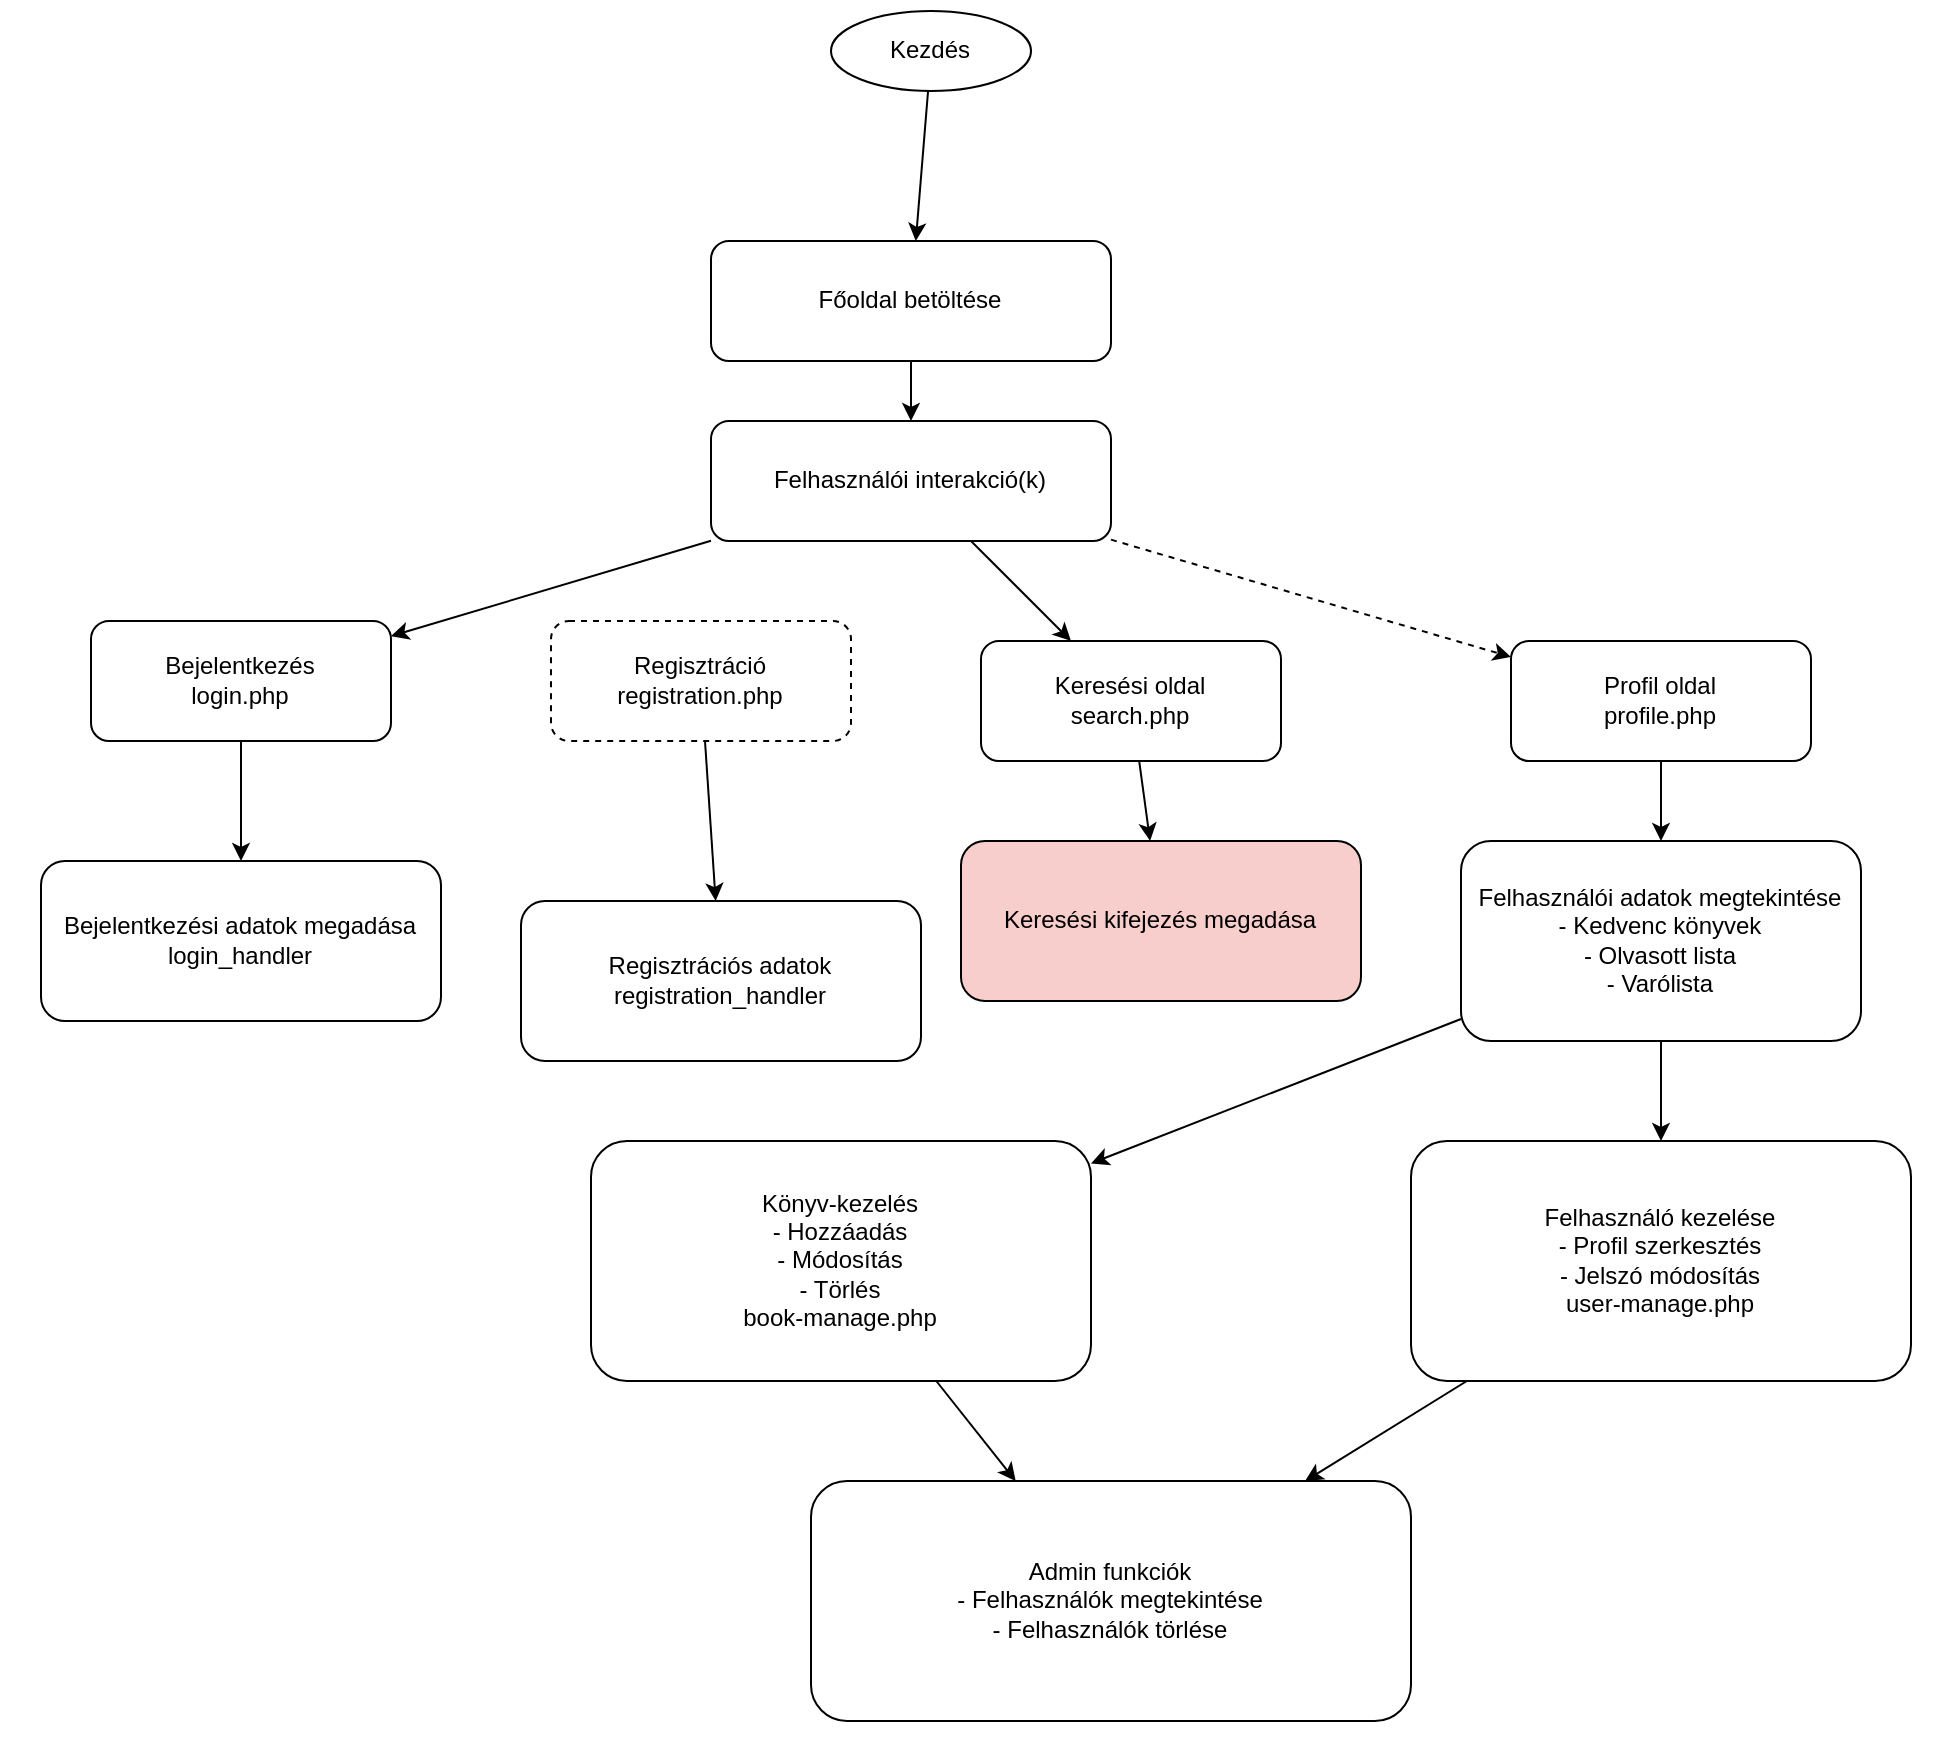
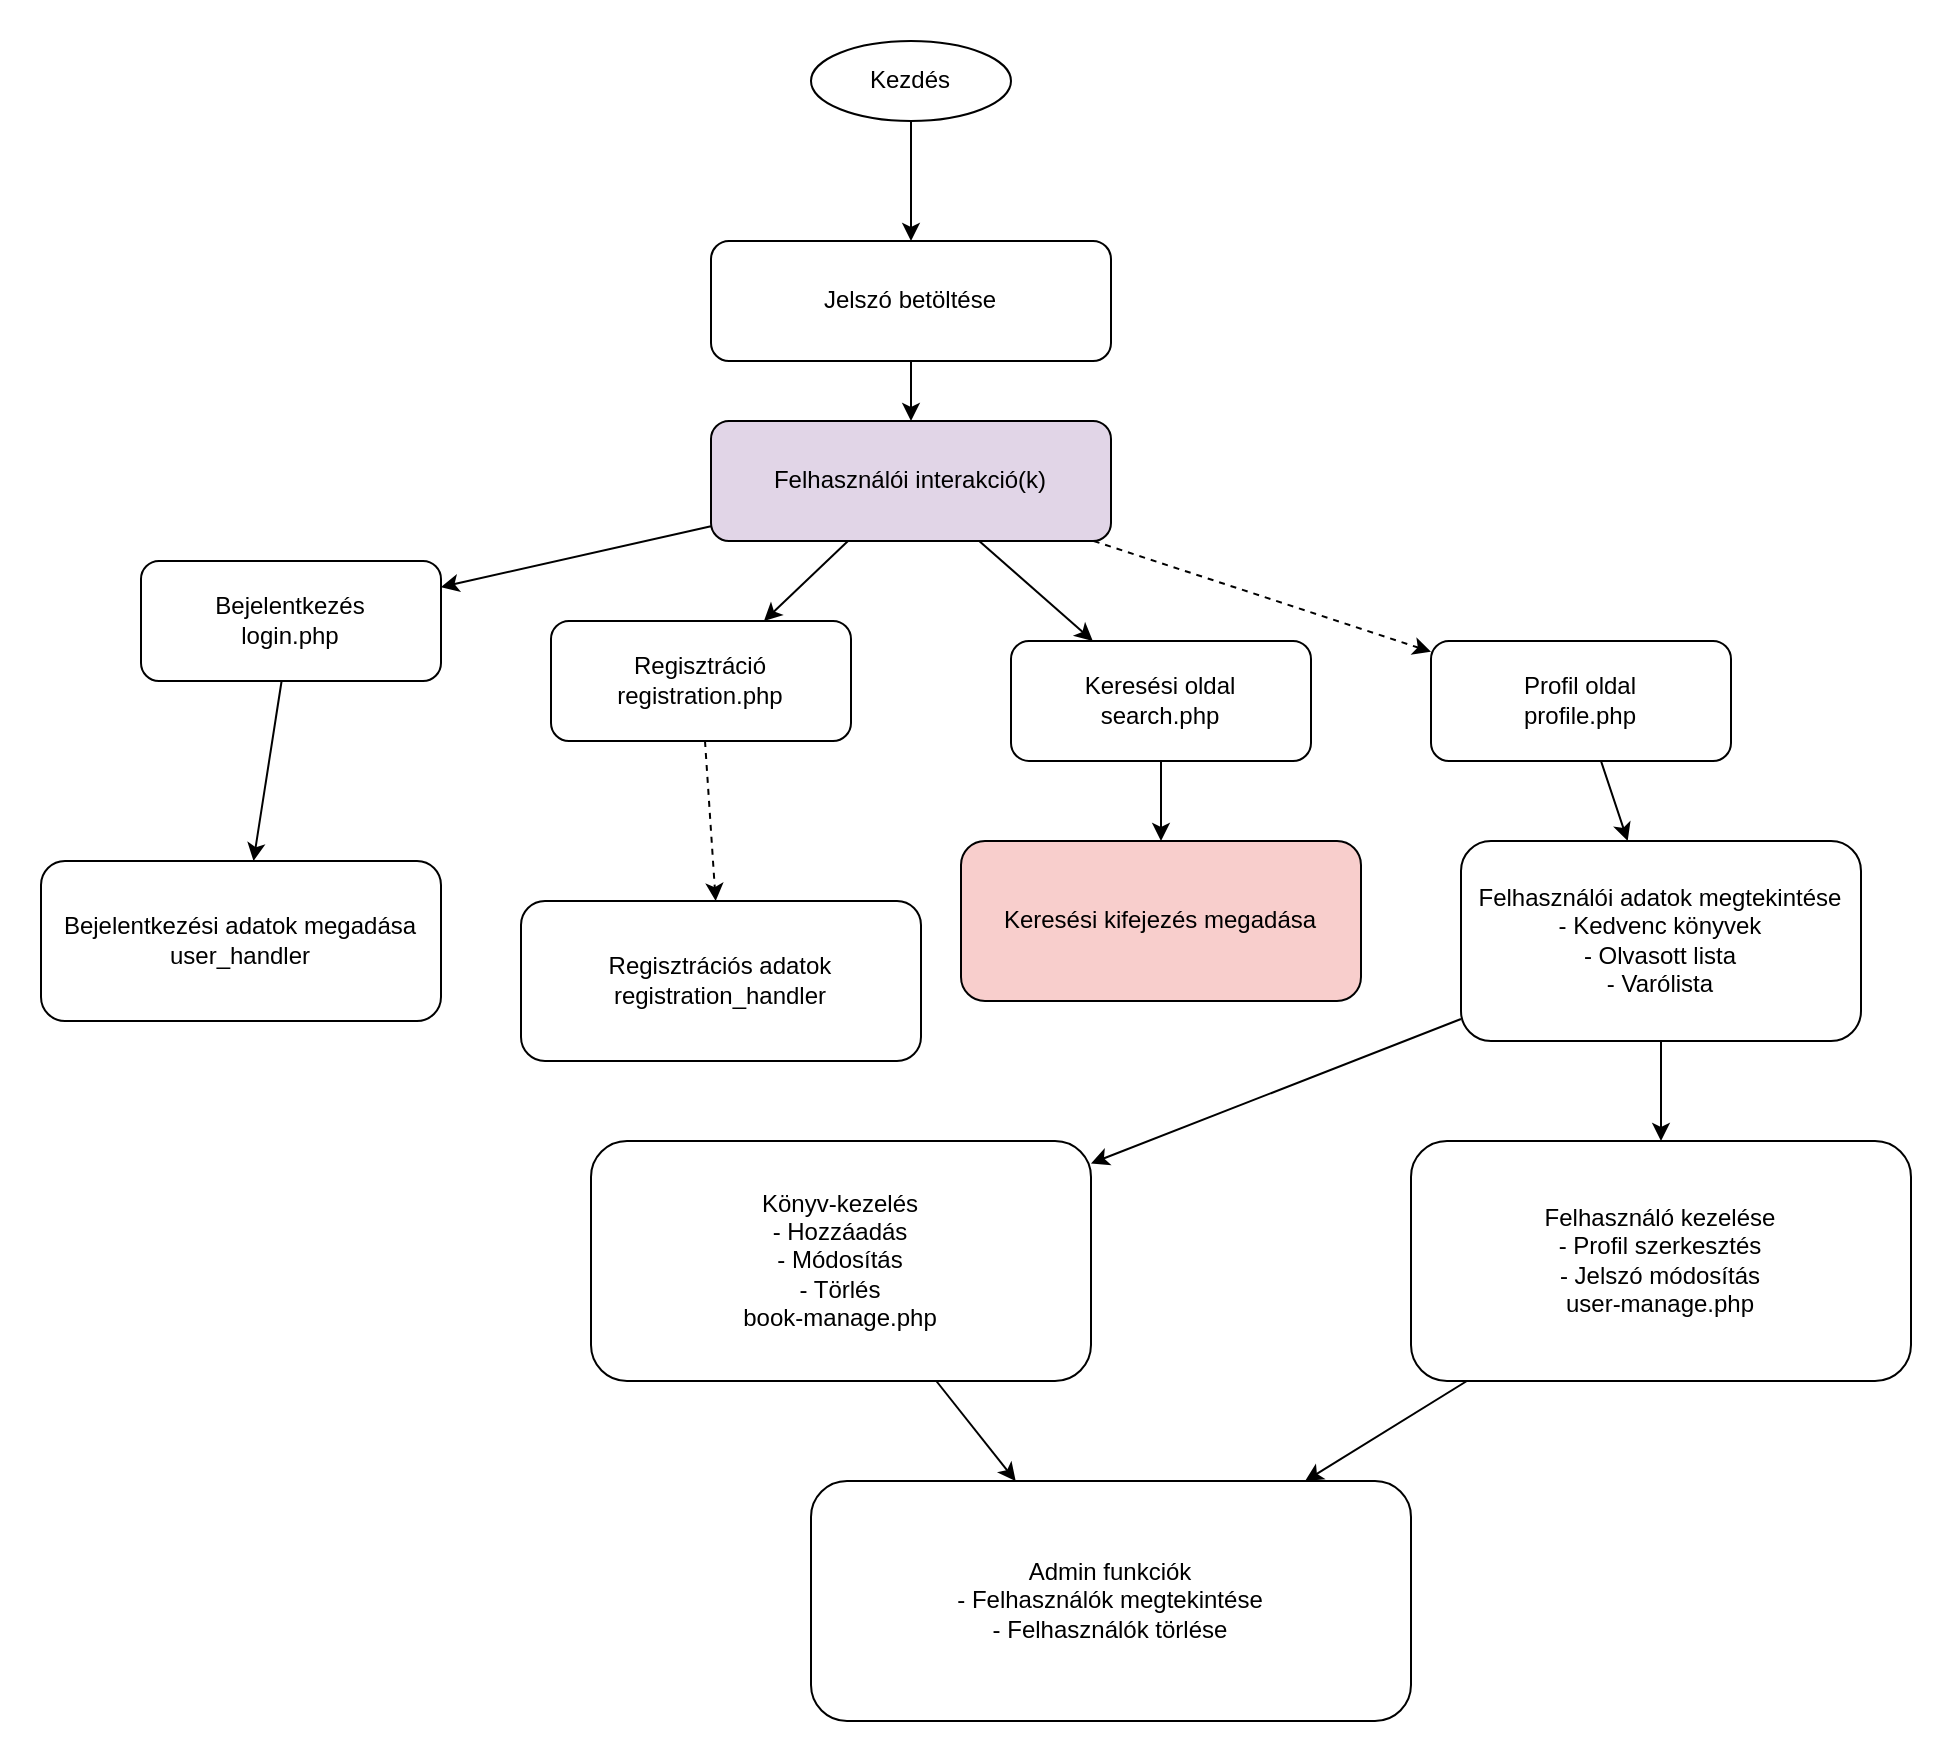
node "Kezdés": moved (931, 51) -> (911, 81)
node "Főoldal betöltése": label "Főoldal betöltése" -> "Jelszó betöltése"
node "Felhasználói interakció(k)": fillcolor #ffffff -> #e1d5e7
edge "Felhasználói interakció(k)" -> "Regisztráció registration.php": added
node "Bejelentkezés login.php": moved (241, 681) -> (291, 621)
node "Regisztráció registration.php": style dashed -> solid
node "Keresési oldal search.php": moved (1131, 701) -> (1161, 701)
node "Profil oldal profile.php": moved (1661, 701) -> (1581, 701)
edge "Regisztráció registration.php" -> "Regisztrációs adatok registration_handler": style solid -> dashed
node "Bejelentkezési adatok megadása login_handler": label "Bejelentkezési adatok megadása login_handler" -> "Bejelentkezési adatok megadása user_handler"
